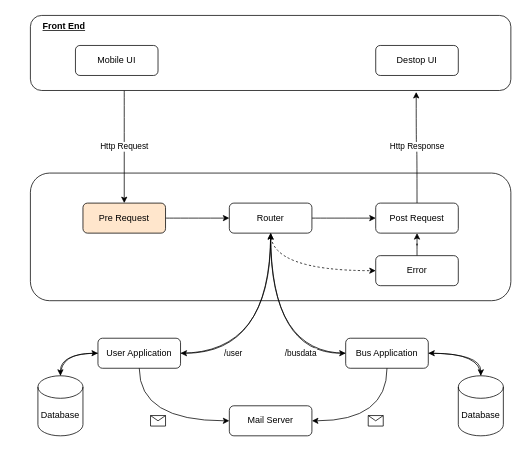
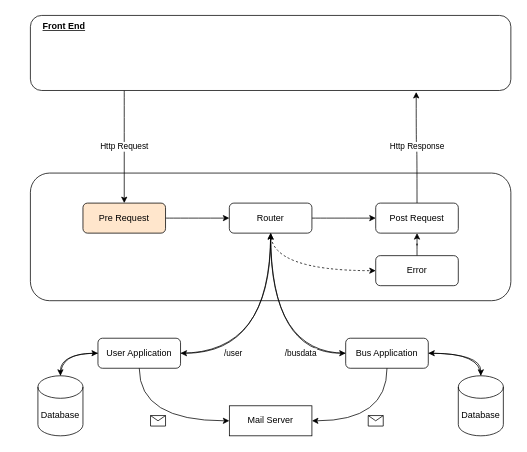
node "Mobile UI": removed
node "Destop UI": removed
node "Mail Server": shape rounded rectangle -> rectangle
